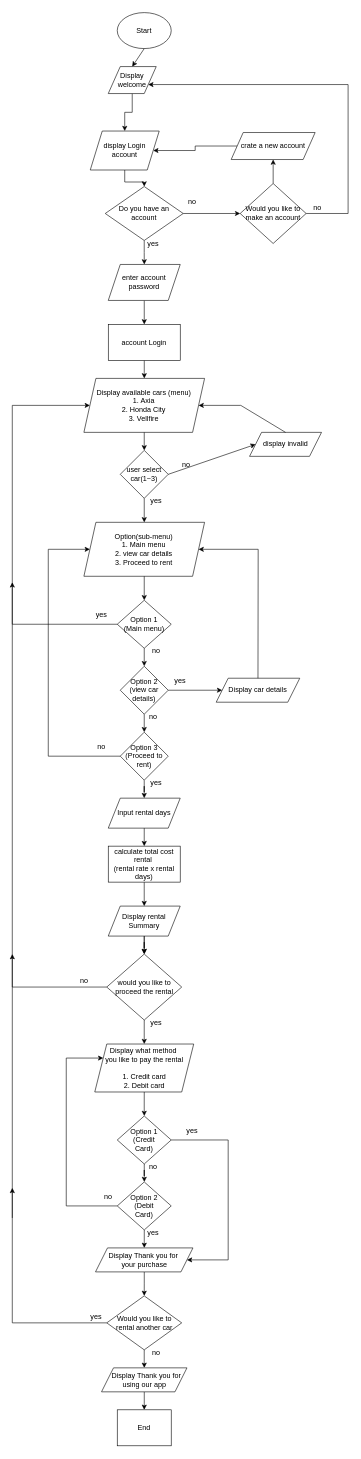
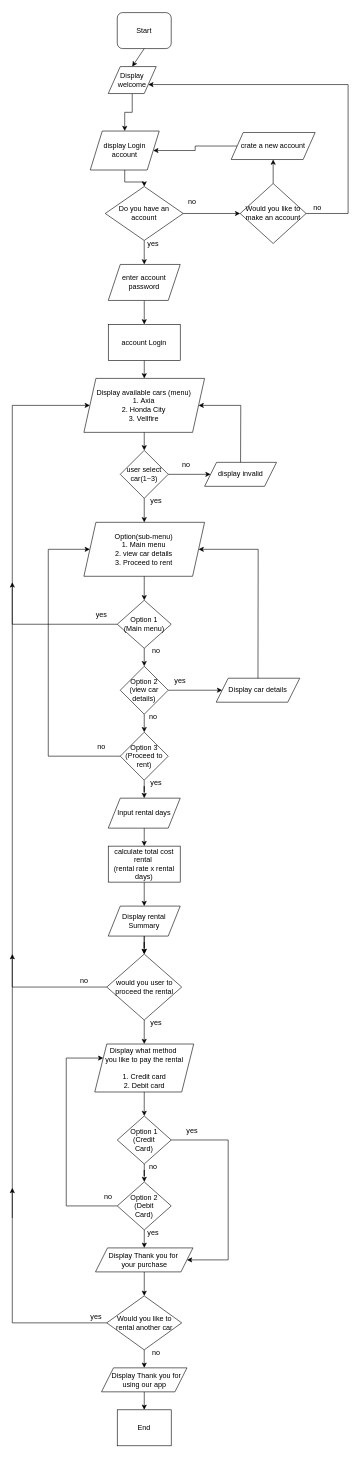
node "Start": shape ellipse -> rounded rectangle
node "display invalid": moved (286, 444) -> (241, 474)
node "would you like to proceed the rental": label "would you like to proceed the rental" -> "would you user to proceed the rental"
